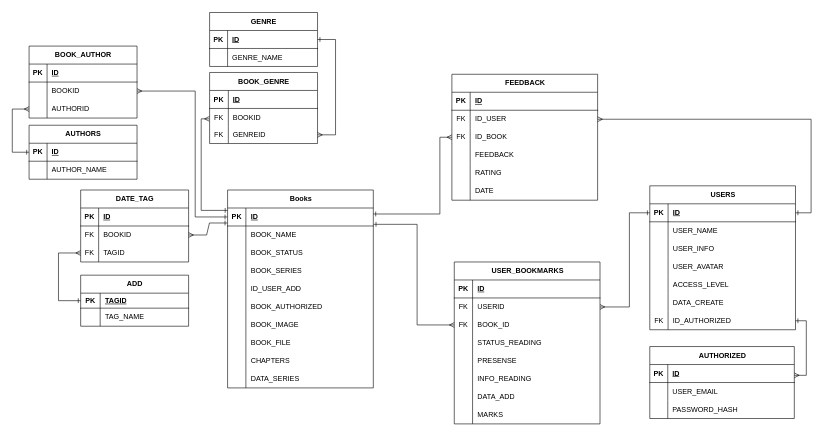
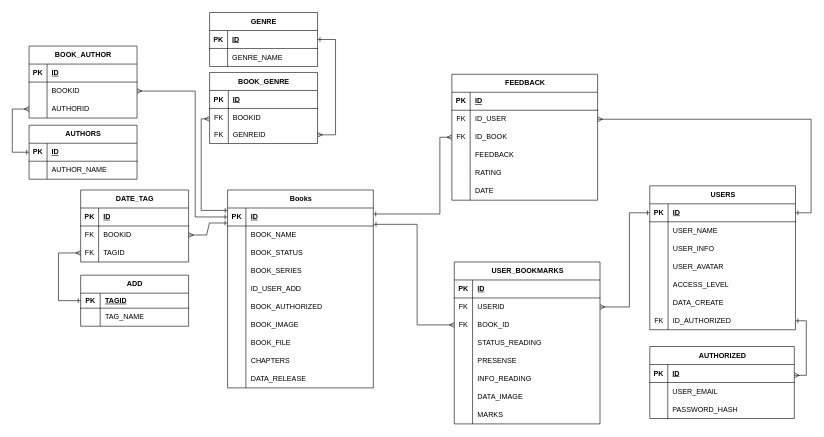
node "DATA_SERIES": label "DATA_SERIES" -> "DATA_RELEASE"
node "DATA_ADD": label "DATA_ADD" -> "DATA_IMAGE"
